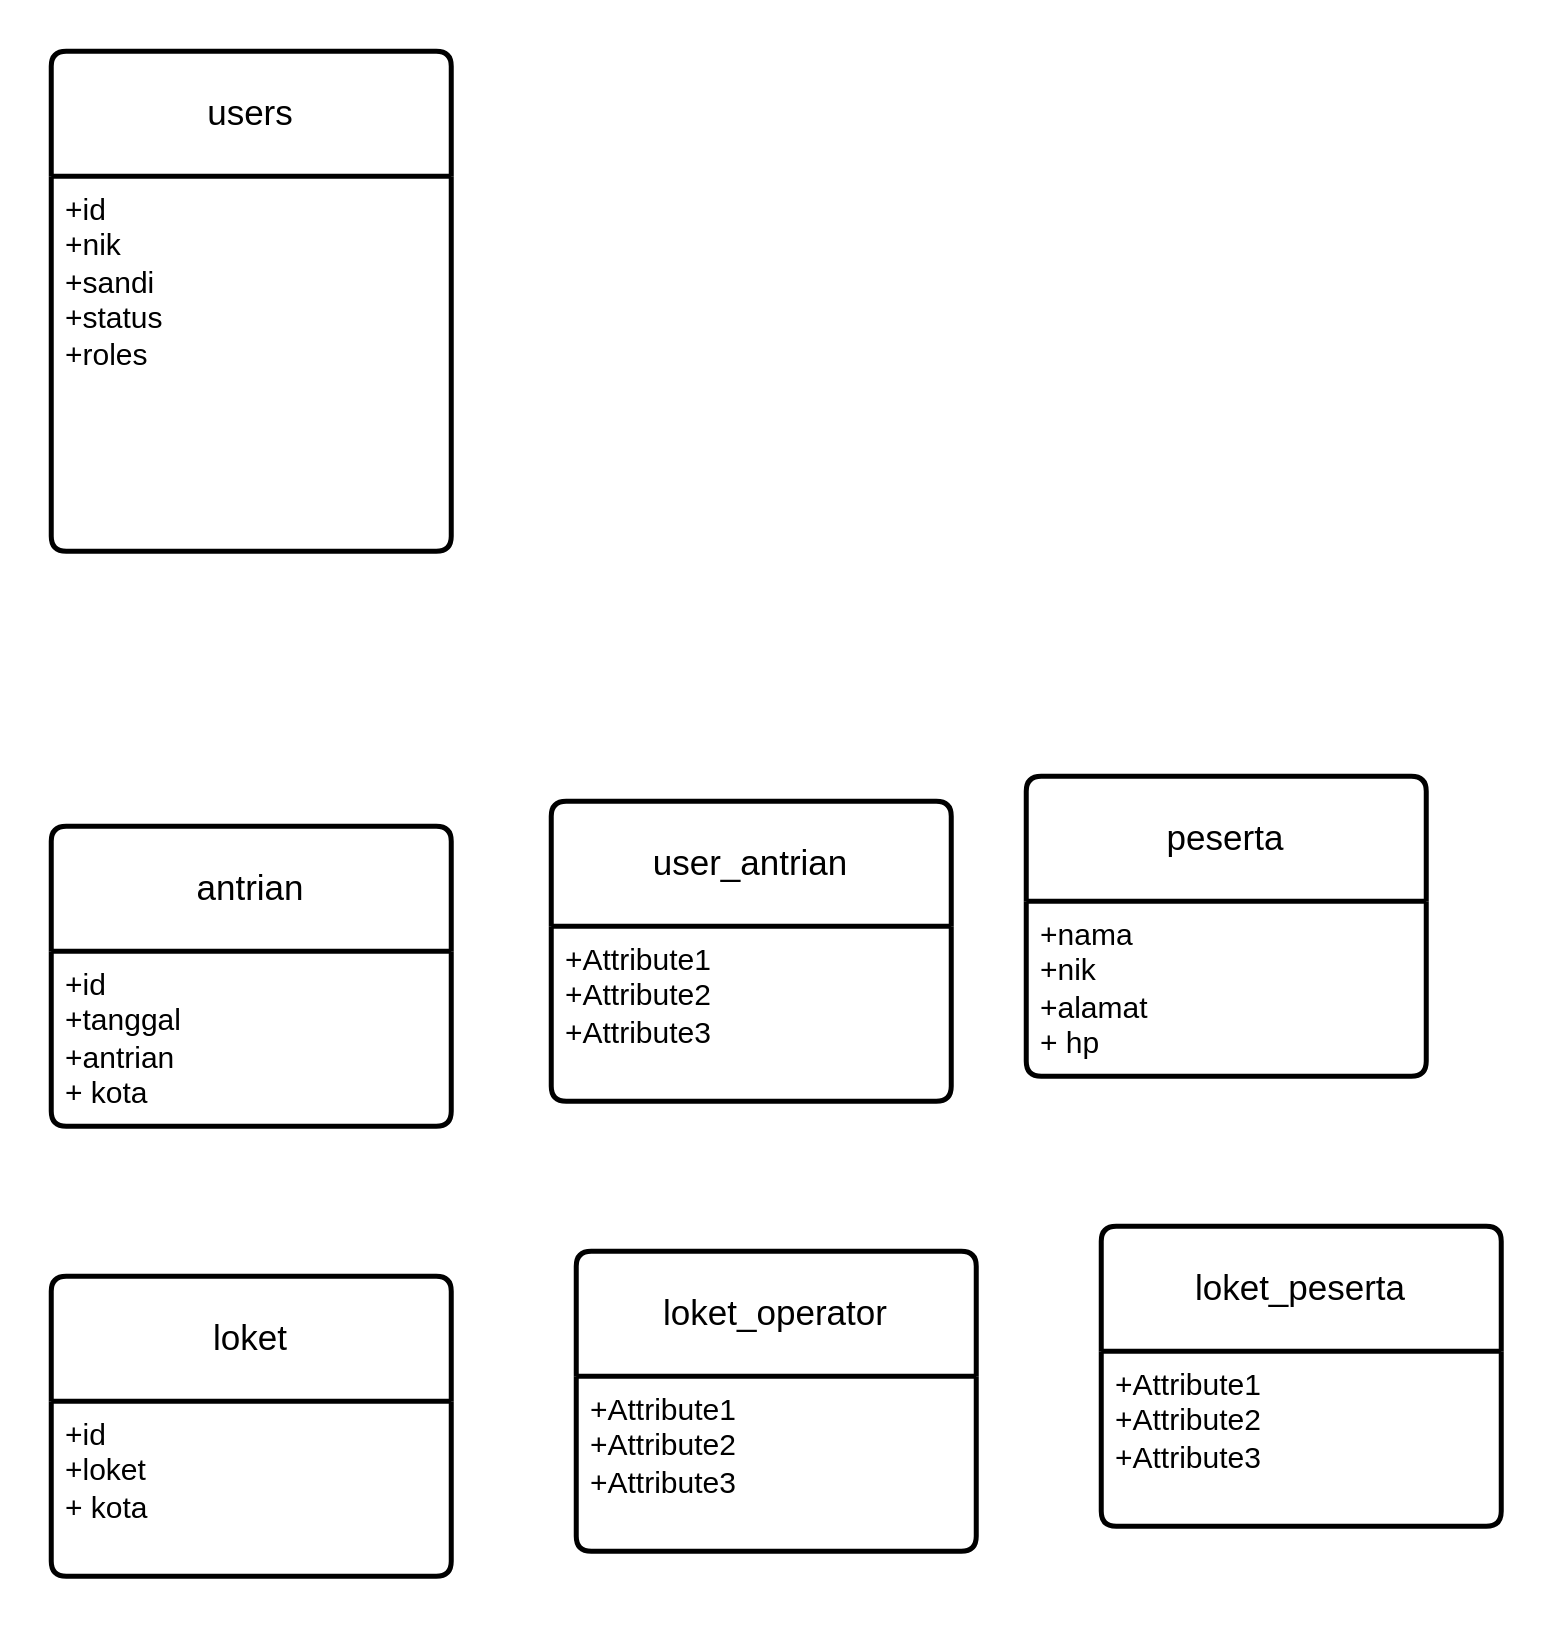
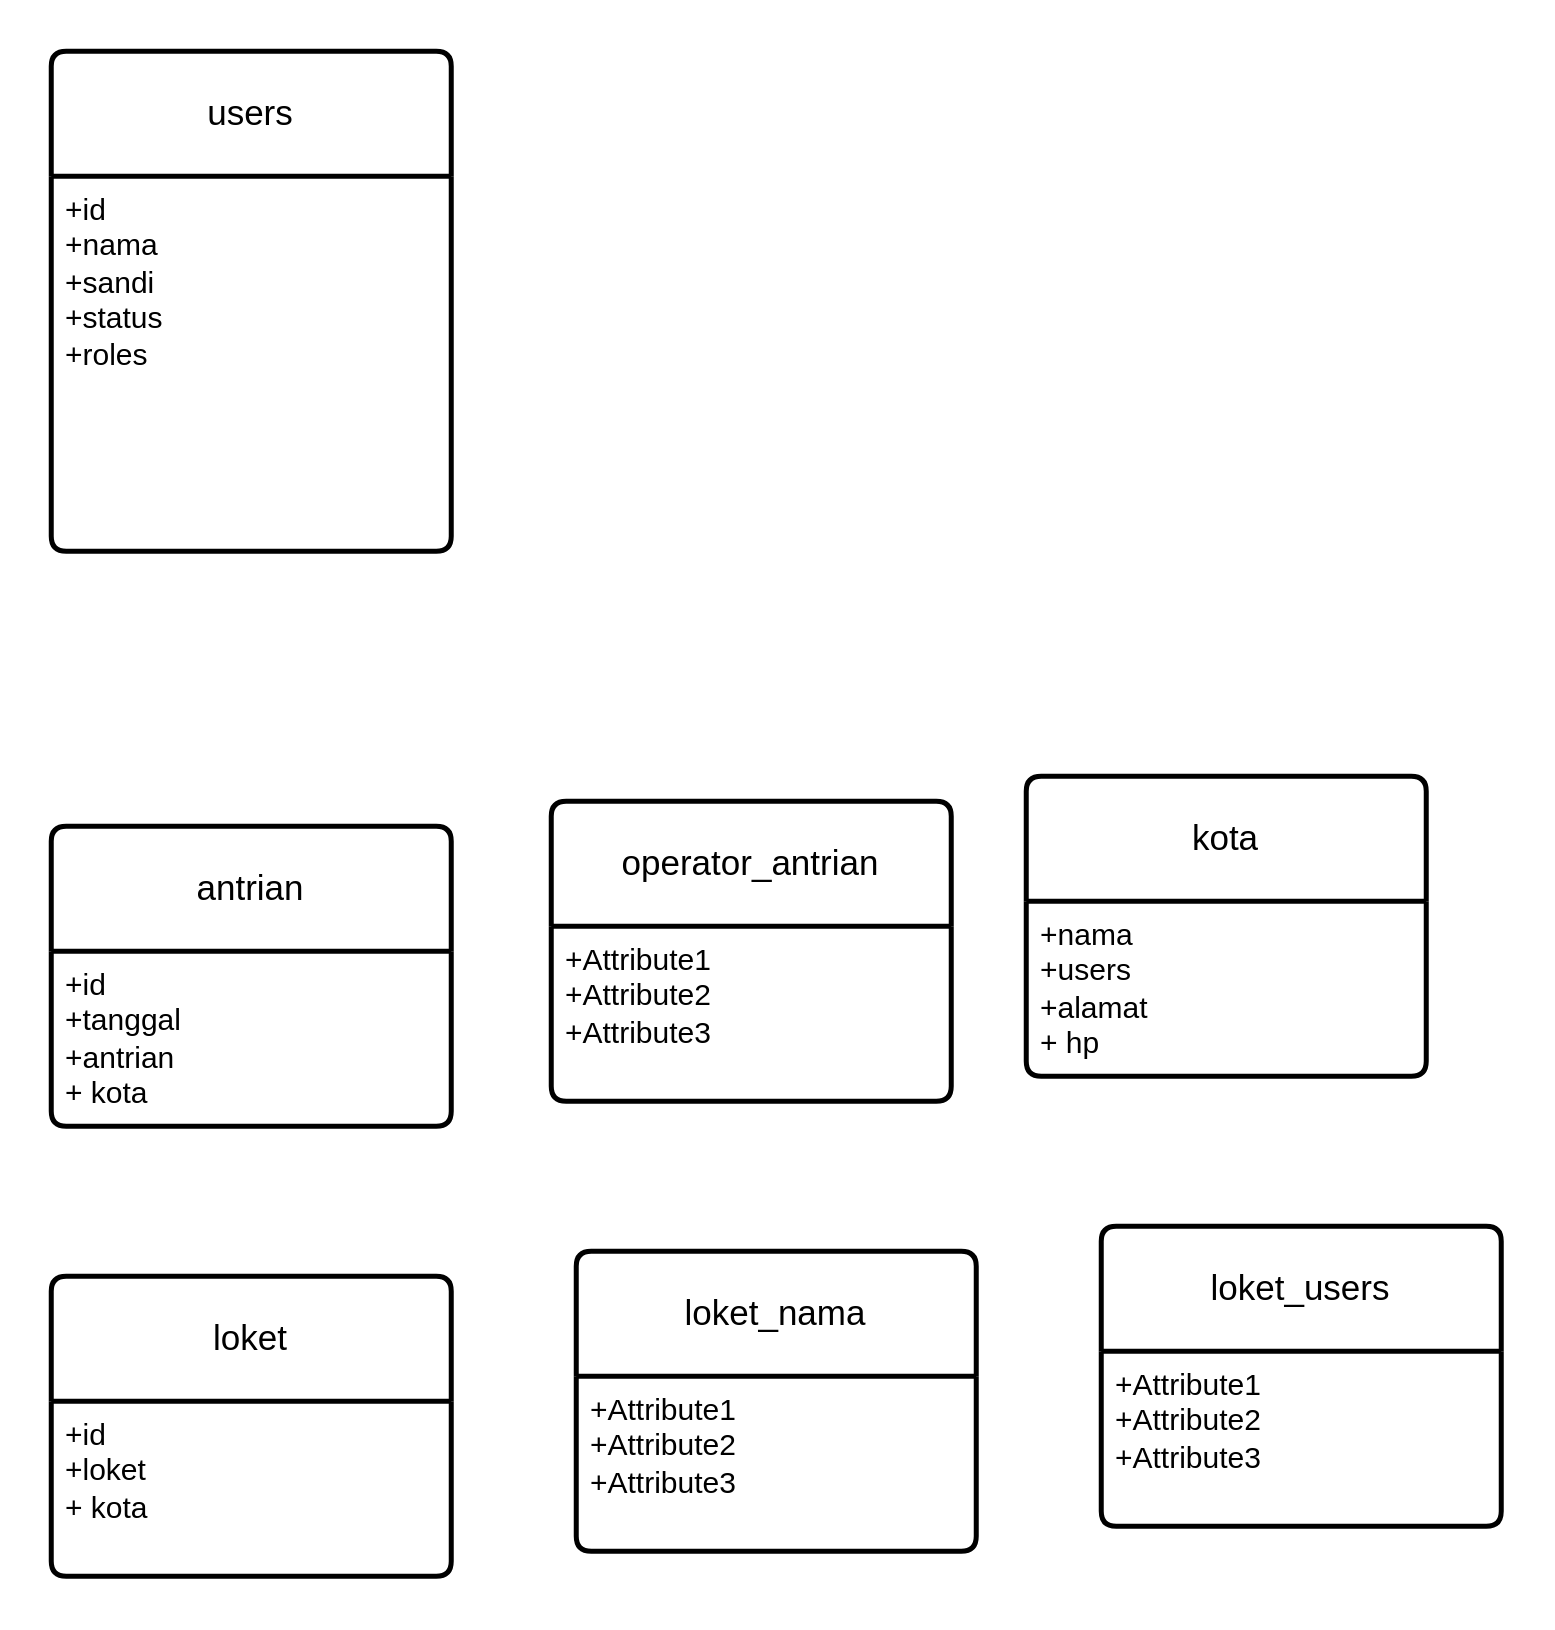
node "+id +nik +sandi +status +roles": label "+id +nik +sandi +status +roles" -> "+id +nama +sandi +status +roles"
node "peserta": label "peserta" -> "kota"
node "user_antrian": label "user_antrian" -> "operator_antrian"
node "+nama +nik +alamat + hp": label "+nama +nik +alamat + hp" -> "+nama +users +alamat + hp"
node "loket_peserta": label "loket_peserta" -> "loket_users"
node "loket_operator": label "loket_operator" -> "loket_nama"
